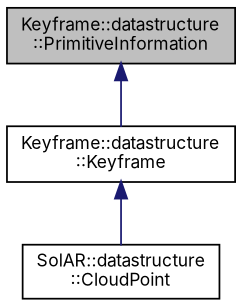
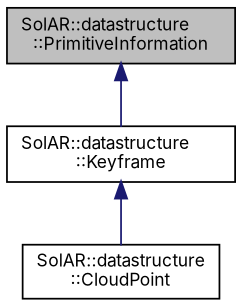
node "Keyframe::datastructure ::PrimitiveInformation": label "Keyframe::datastructure ::PrimitiveInformation" -> "SolAR::datastructure ::PrimitiveInformation"
node "Keyframe::datastructure ::Keyframe": label "Keyframe::datastructure ::Keyframe" -> "SolAR::datastructure ::Keyframe"
